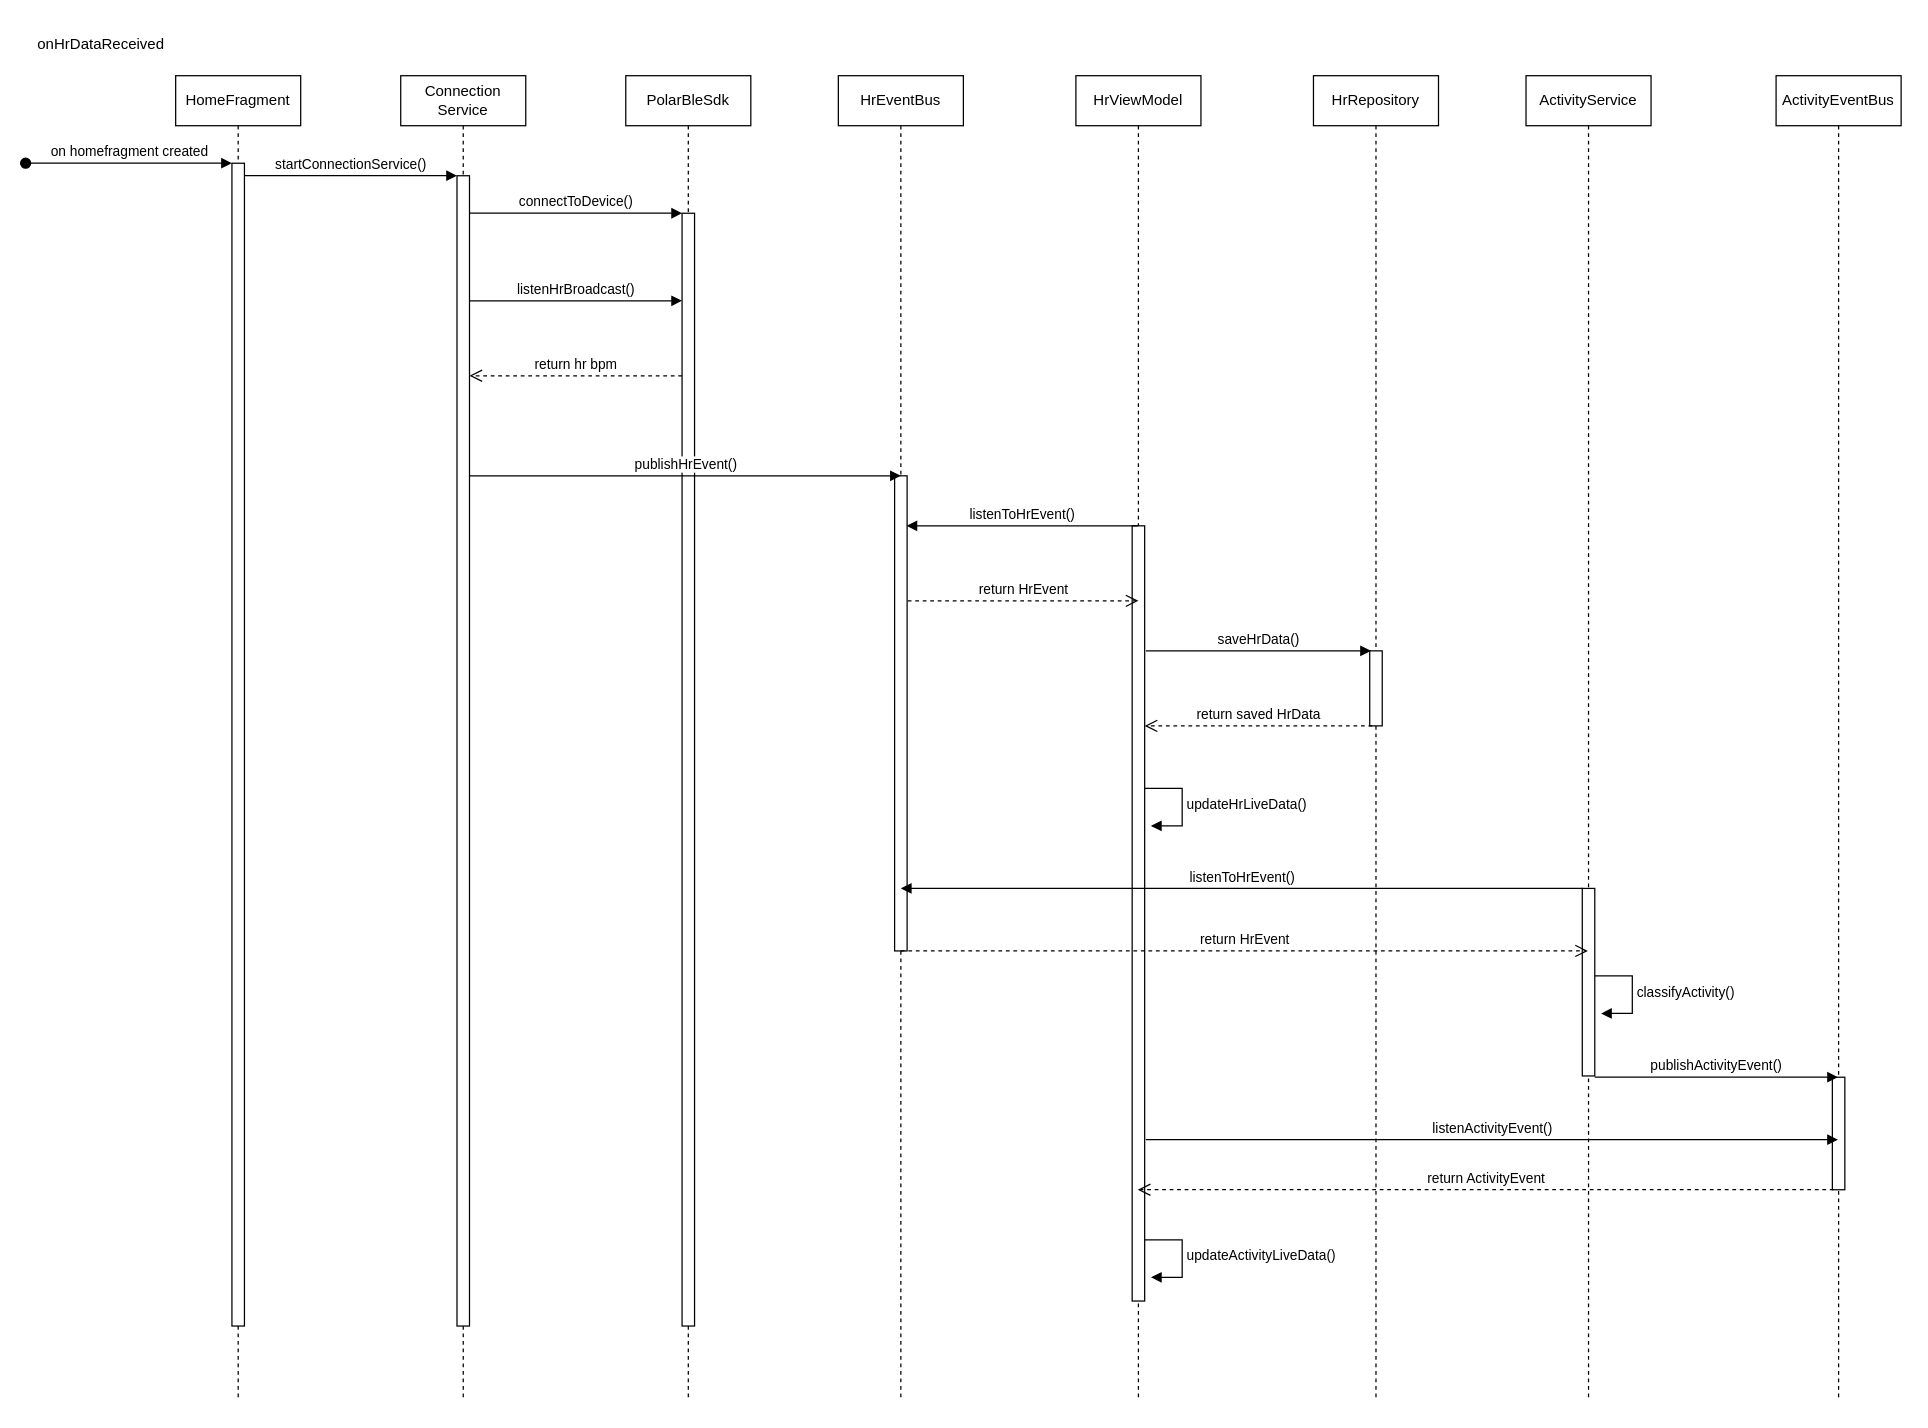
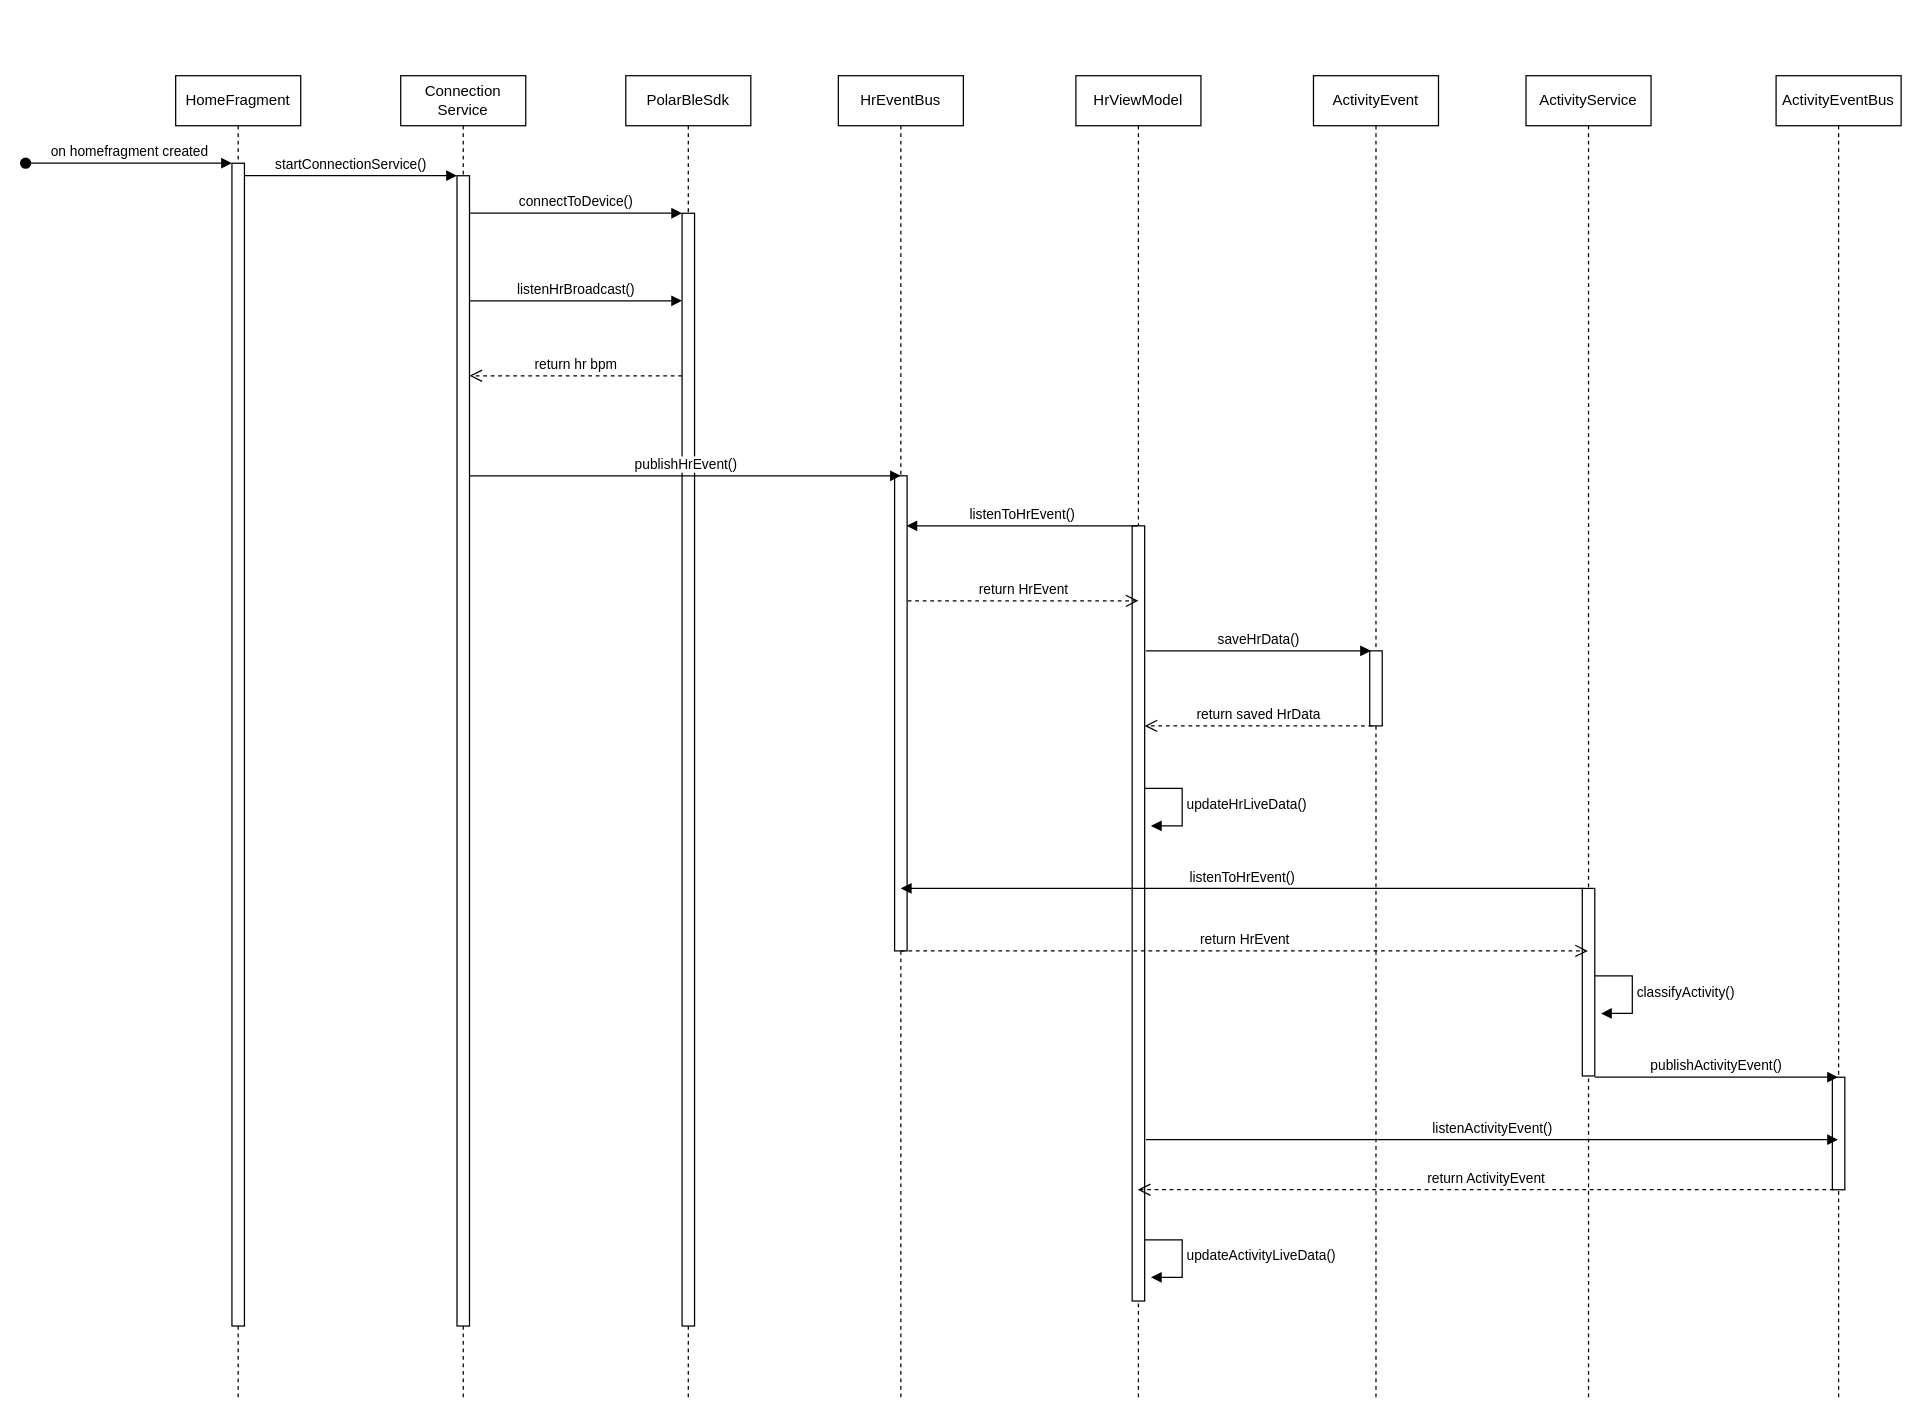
node "onHrDataReceived": removed
node "HrRepository": label "HrRepository" -> "ActivityEvent"
